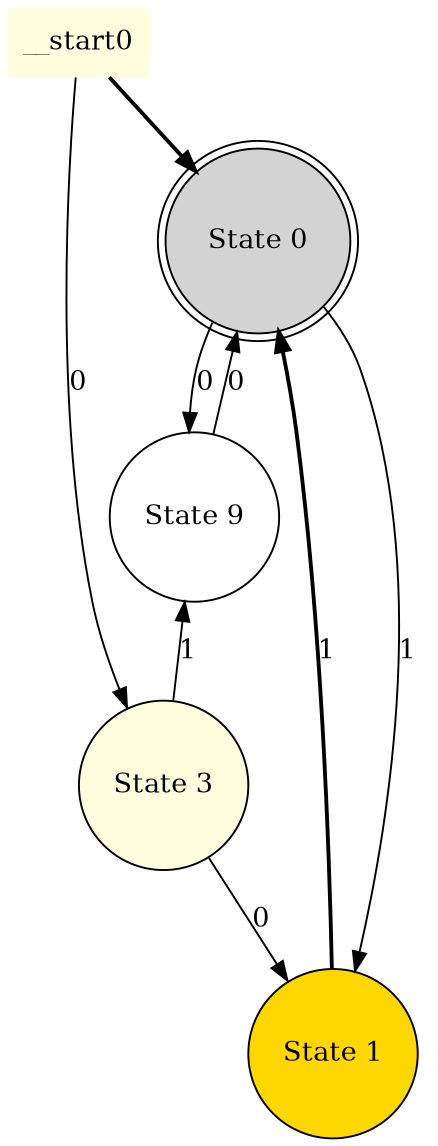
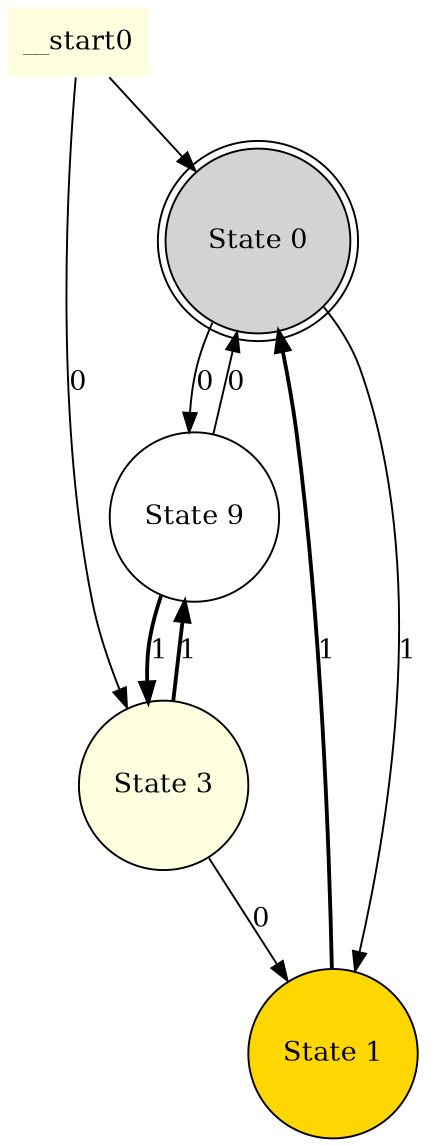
edge "__start0" -> "State 0": style bold -> solid
edge "State 9" -> "State 3": added, label "1"
edge "State 3" -> "State 9": style solid -> bold
